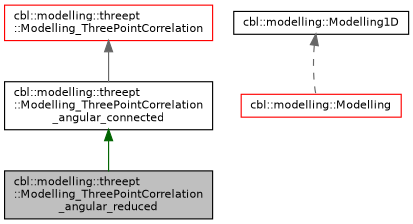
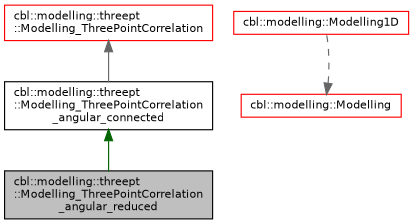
node "cbl::modelling::Modelling1D": color black -> red
edge "cbl::modelling::Modelling" -> "cbl::modelling::Modelling1D": reversed
